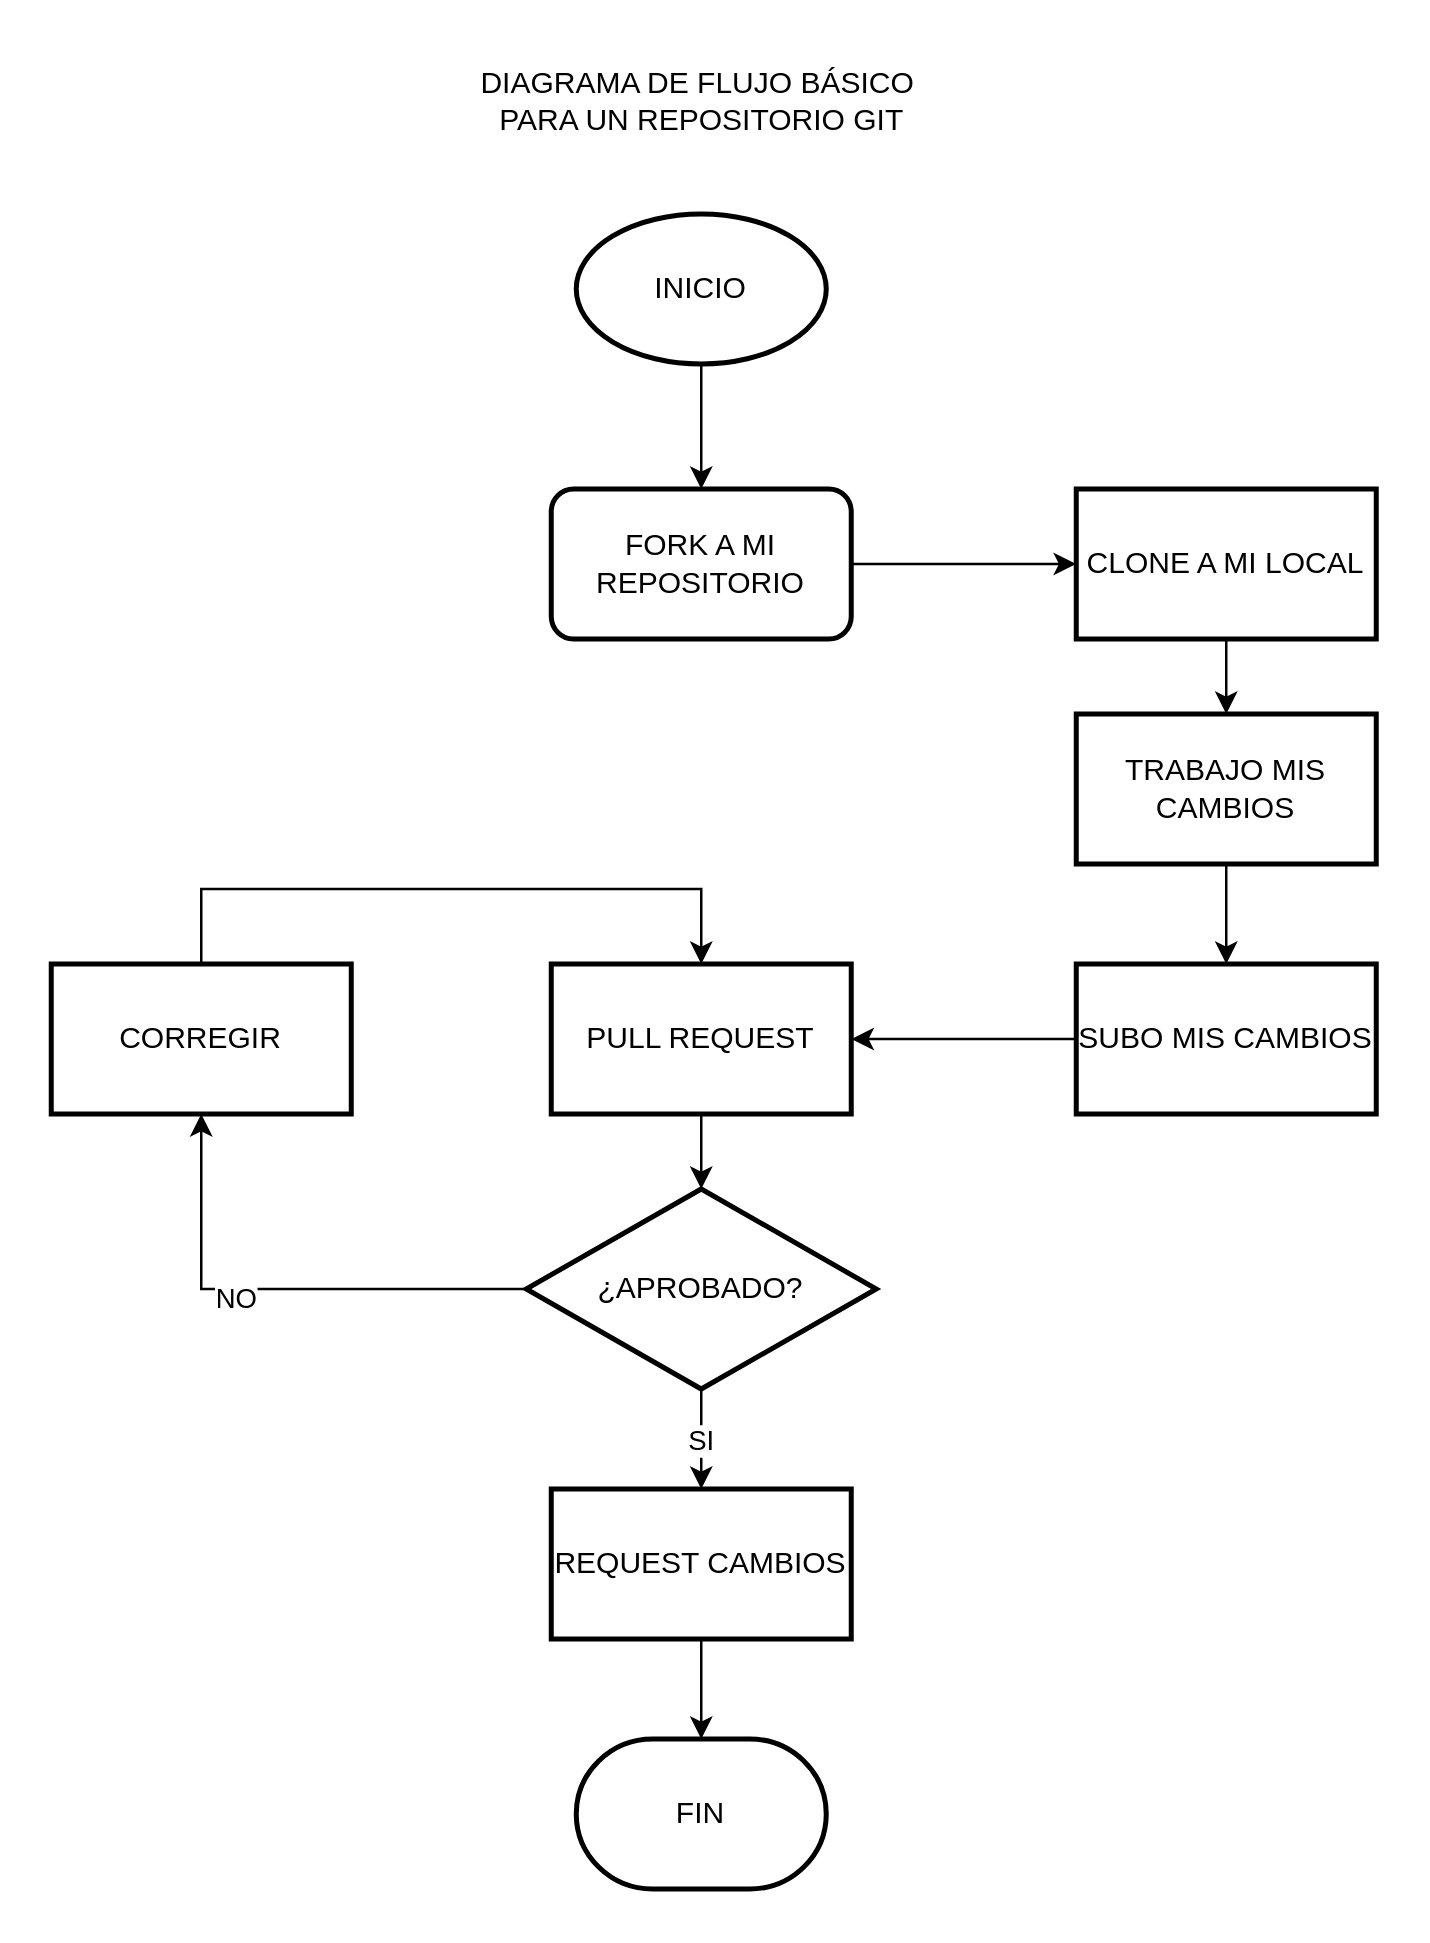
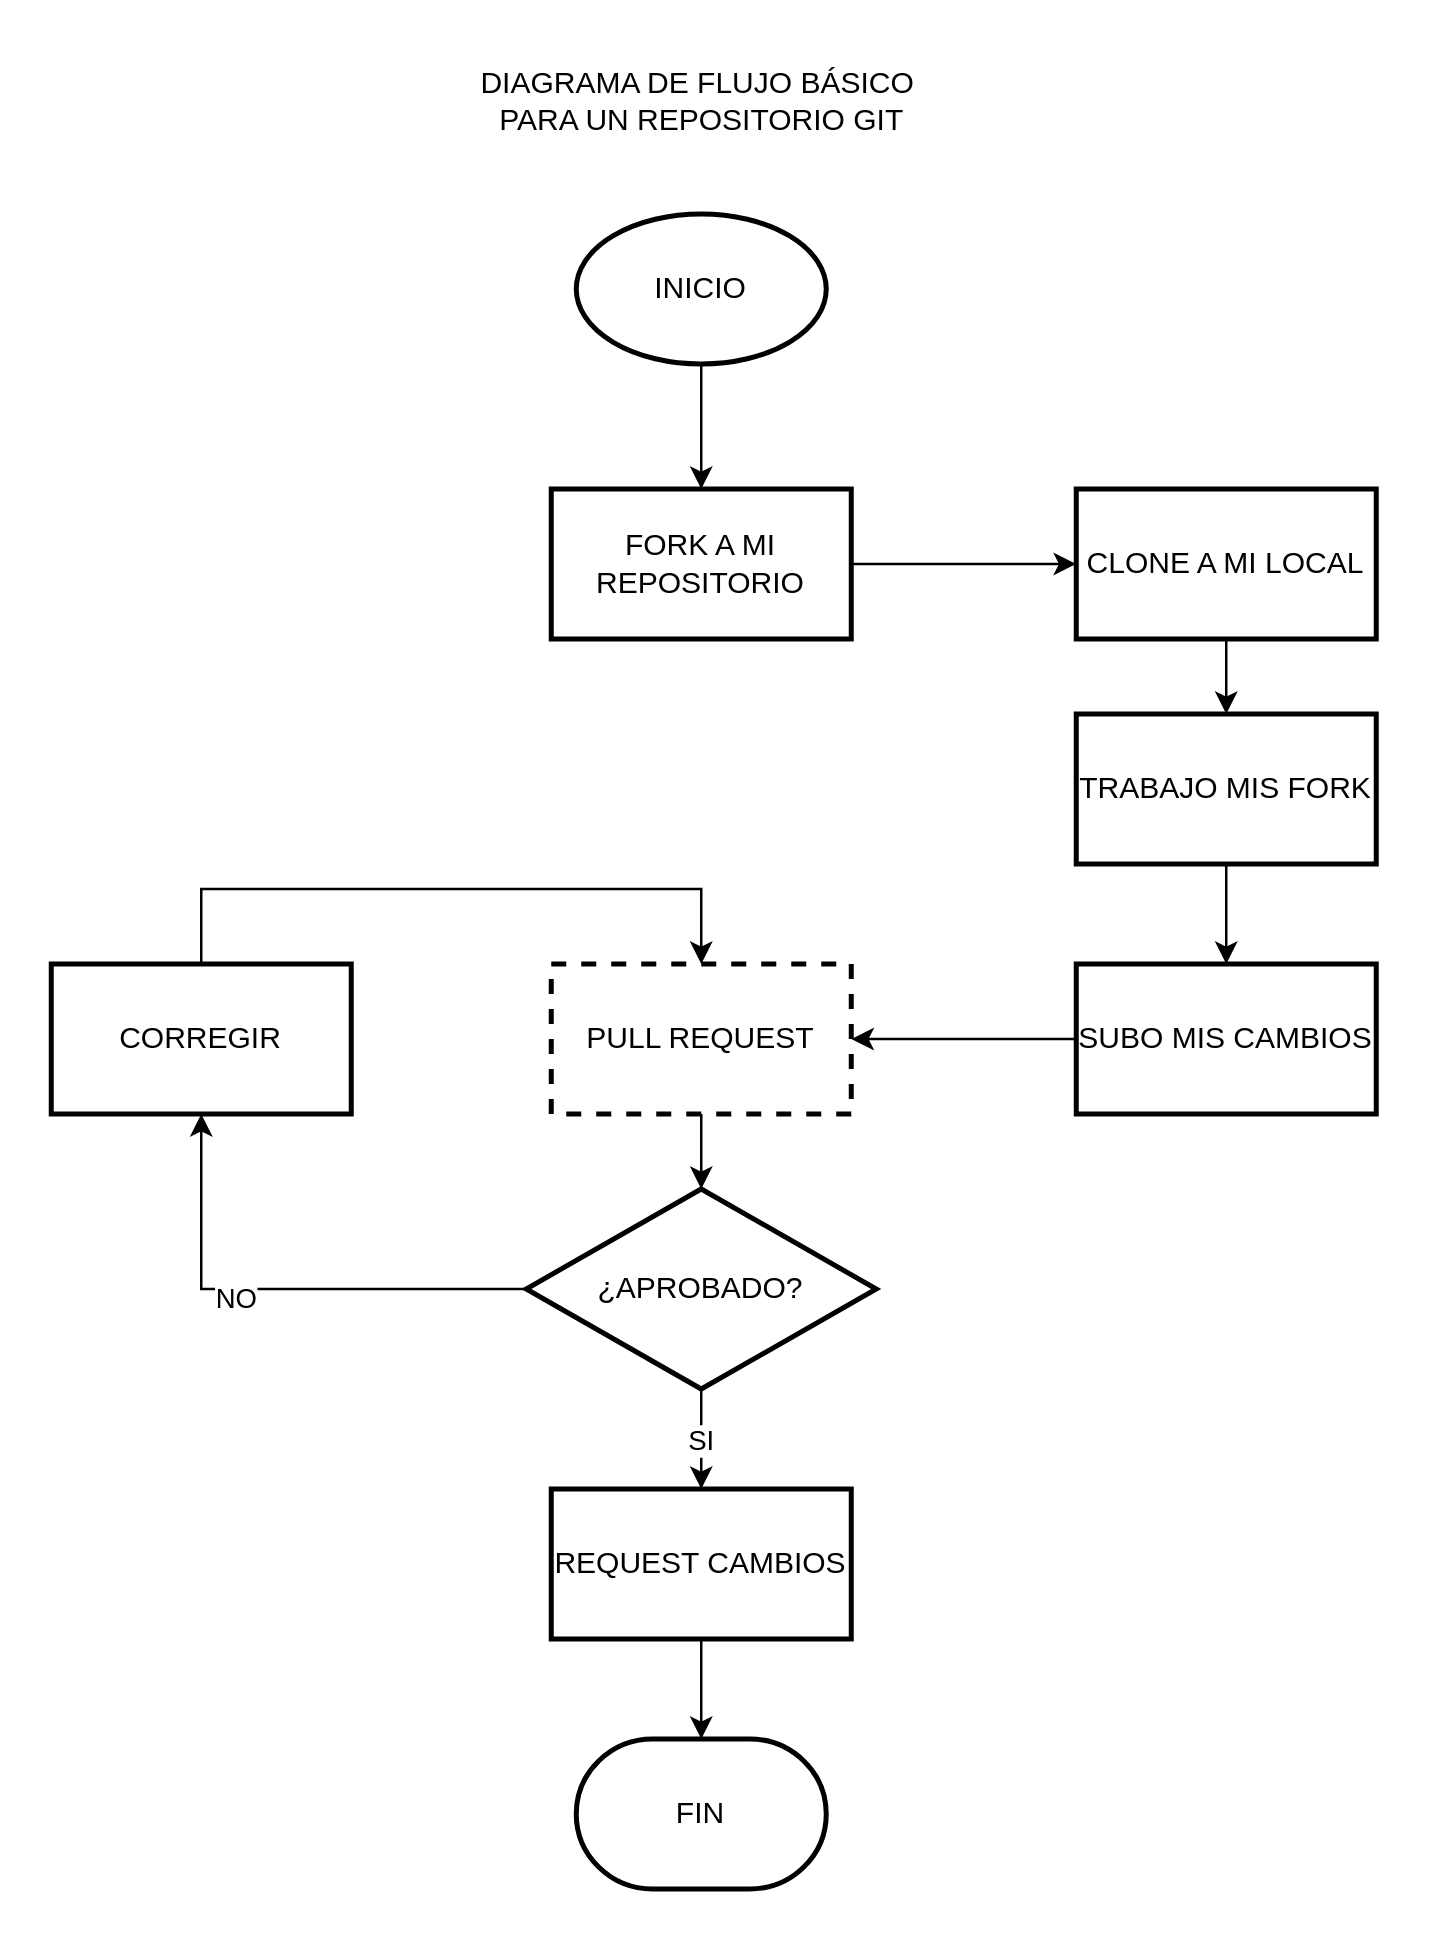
node "FORK A MI REPOSITORIO": shape rounded rectangle -> rectangle
node "TRABAJO MIS CAMBIOS": label "TRABAJO MIS CAMBIOS" -> "TRABAJO MIS FORK"
node "PULL REQUEST": style solid -> dashed
